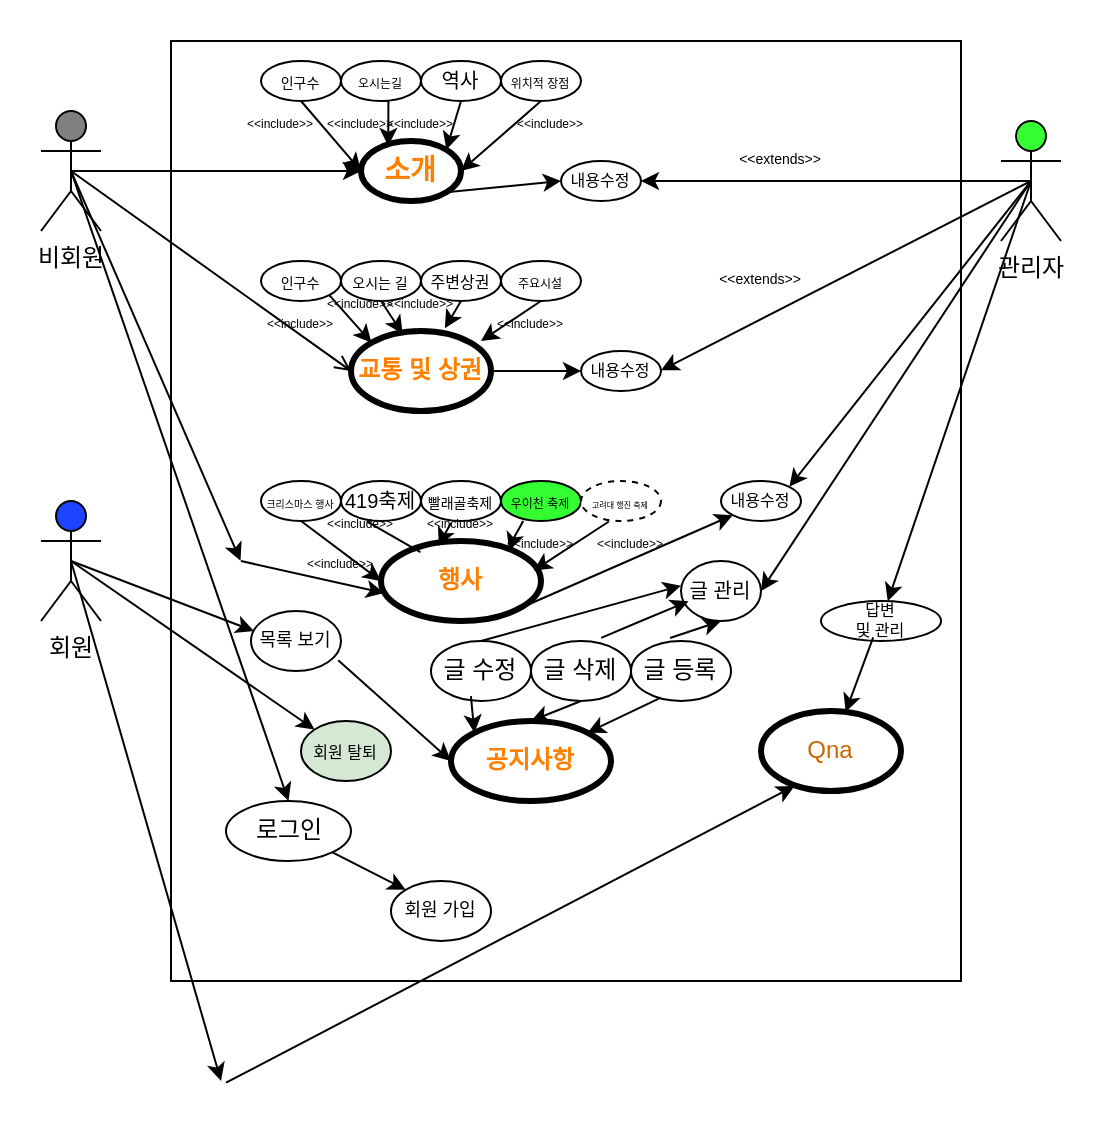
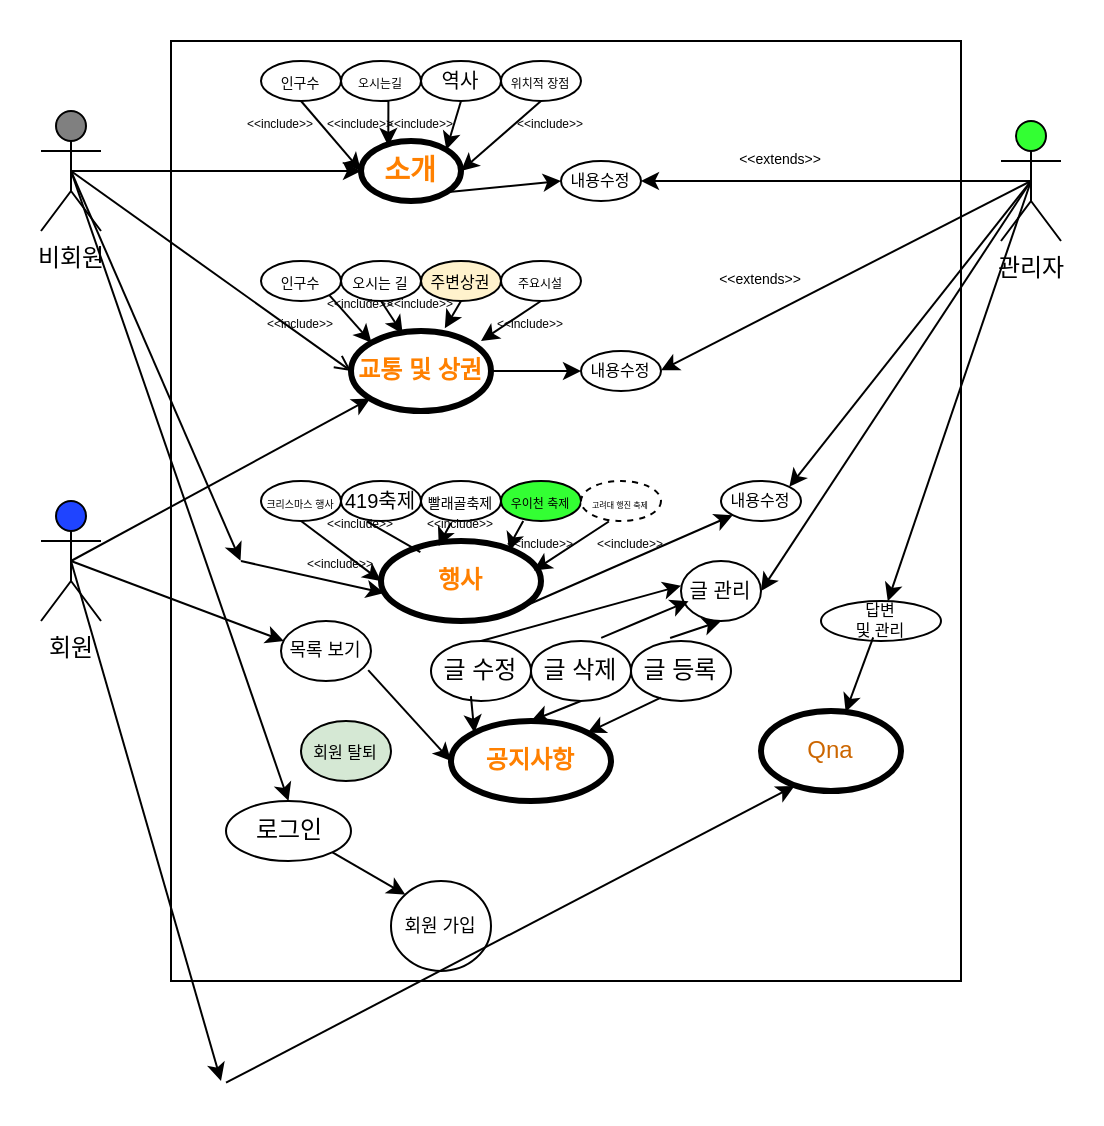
node "주변상권": fillcolor #ffffff -> #fff2cc
edge "회원" -> "회원 탈퇴": now "회원" -> "교통 및 상권"
node "목록 보기": moved (296, 641) -> (326, 651)
node "회원 가입": size 100x60 -> 100x90
